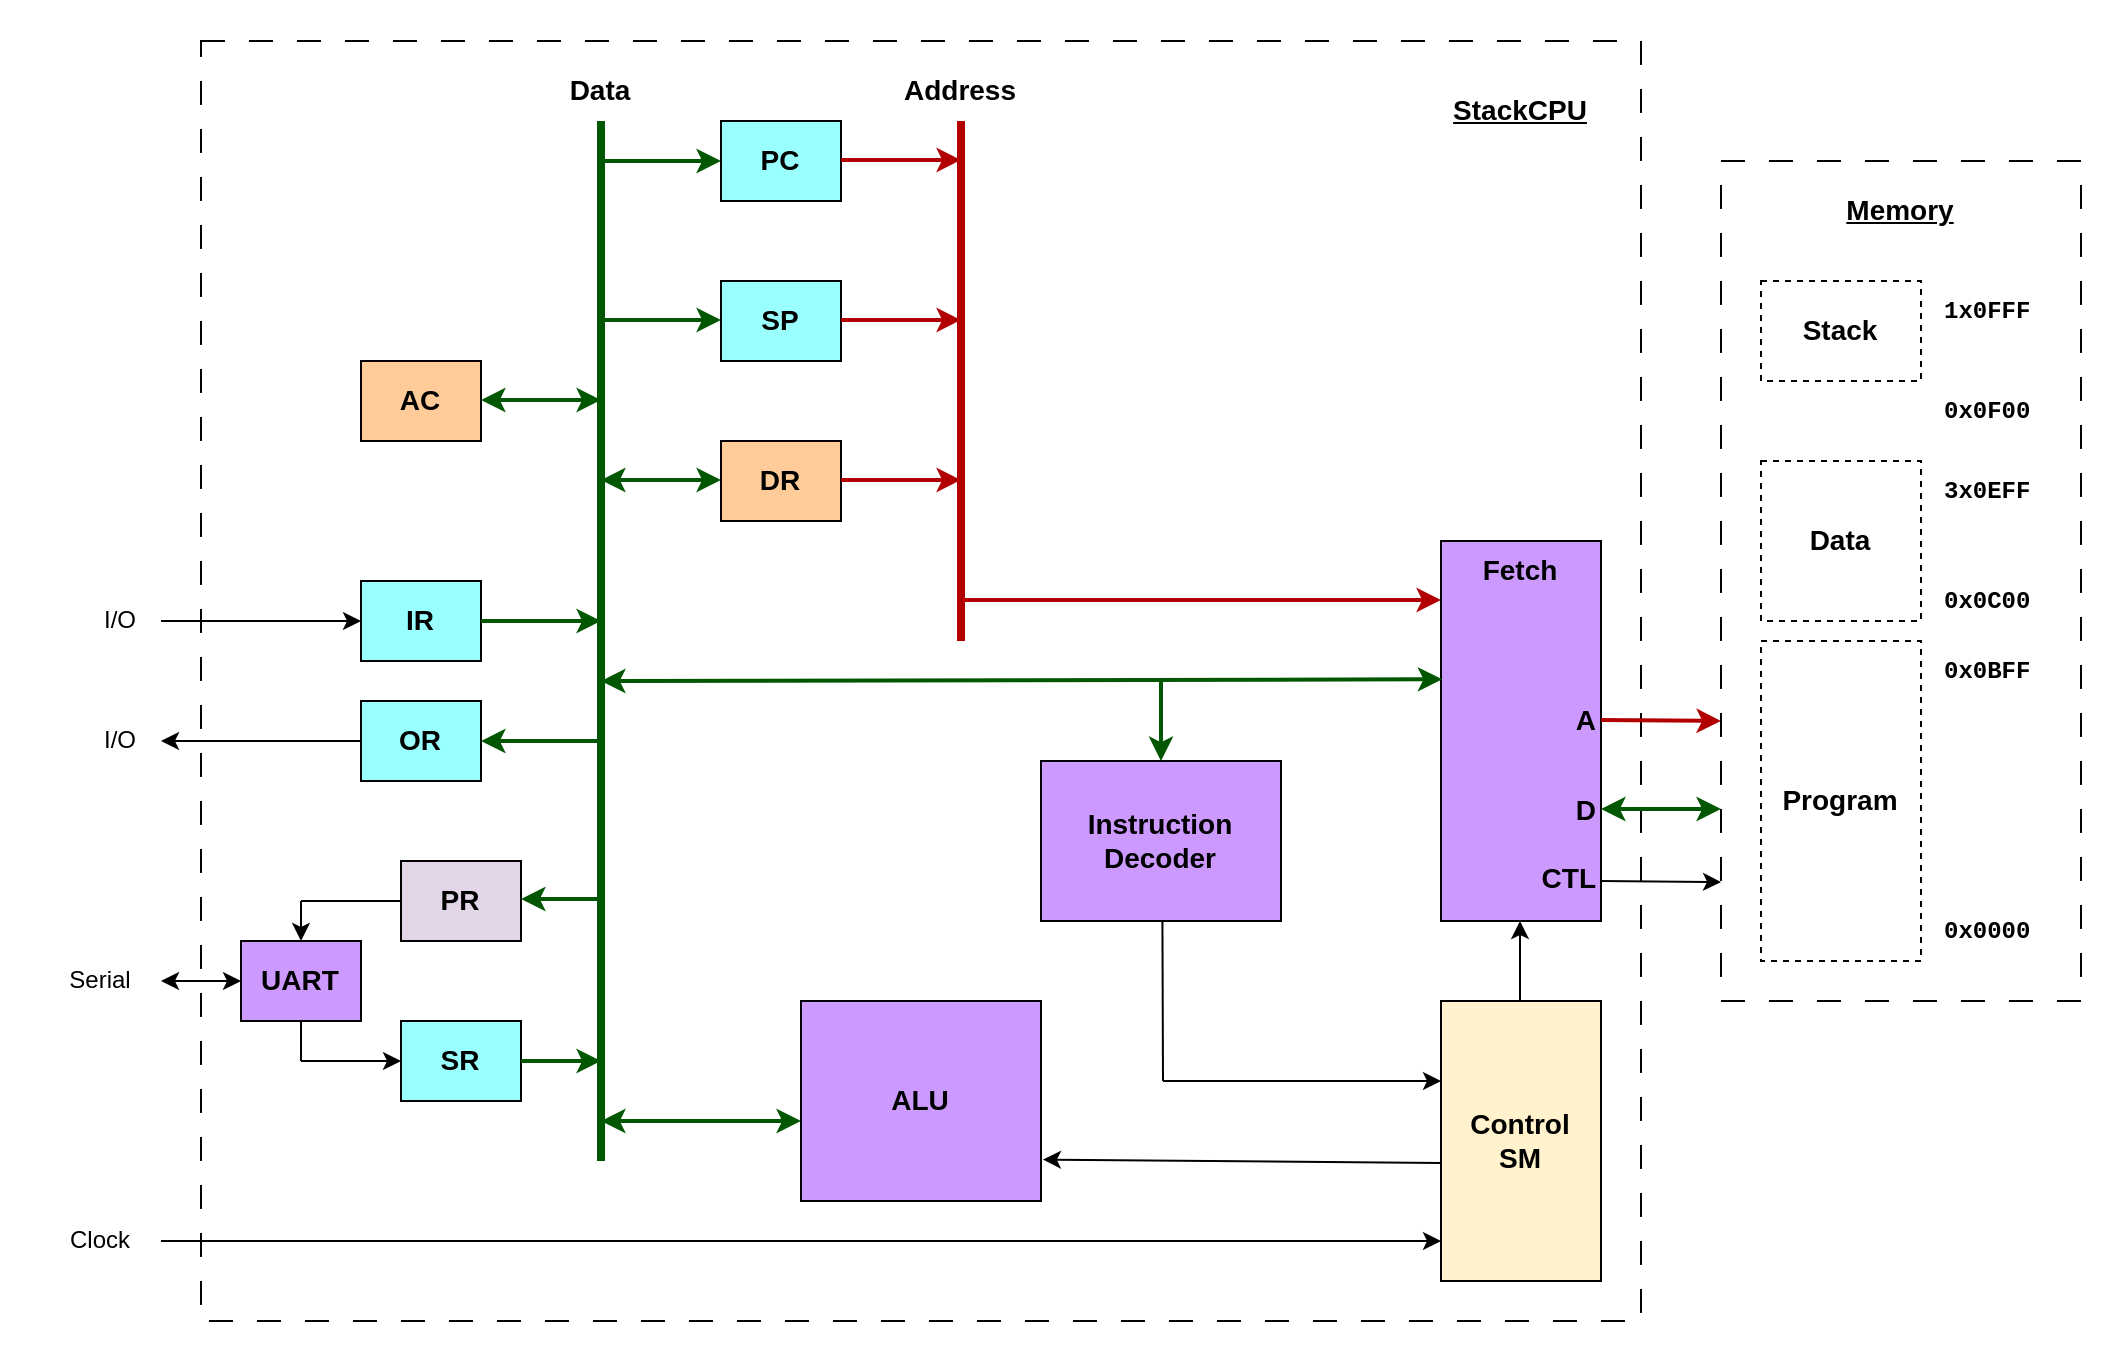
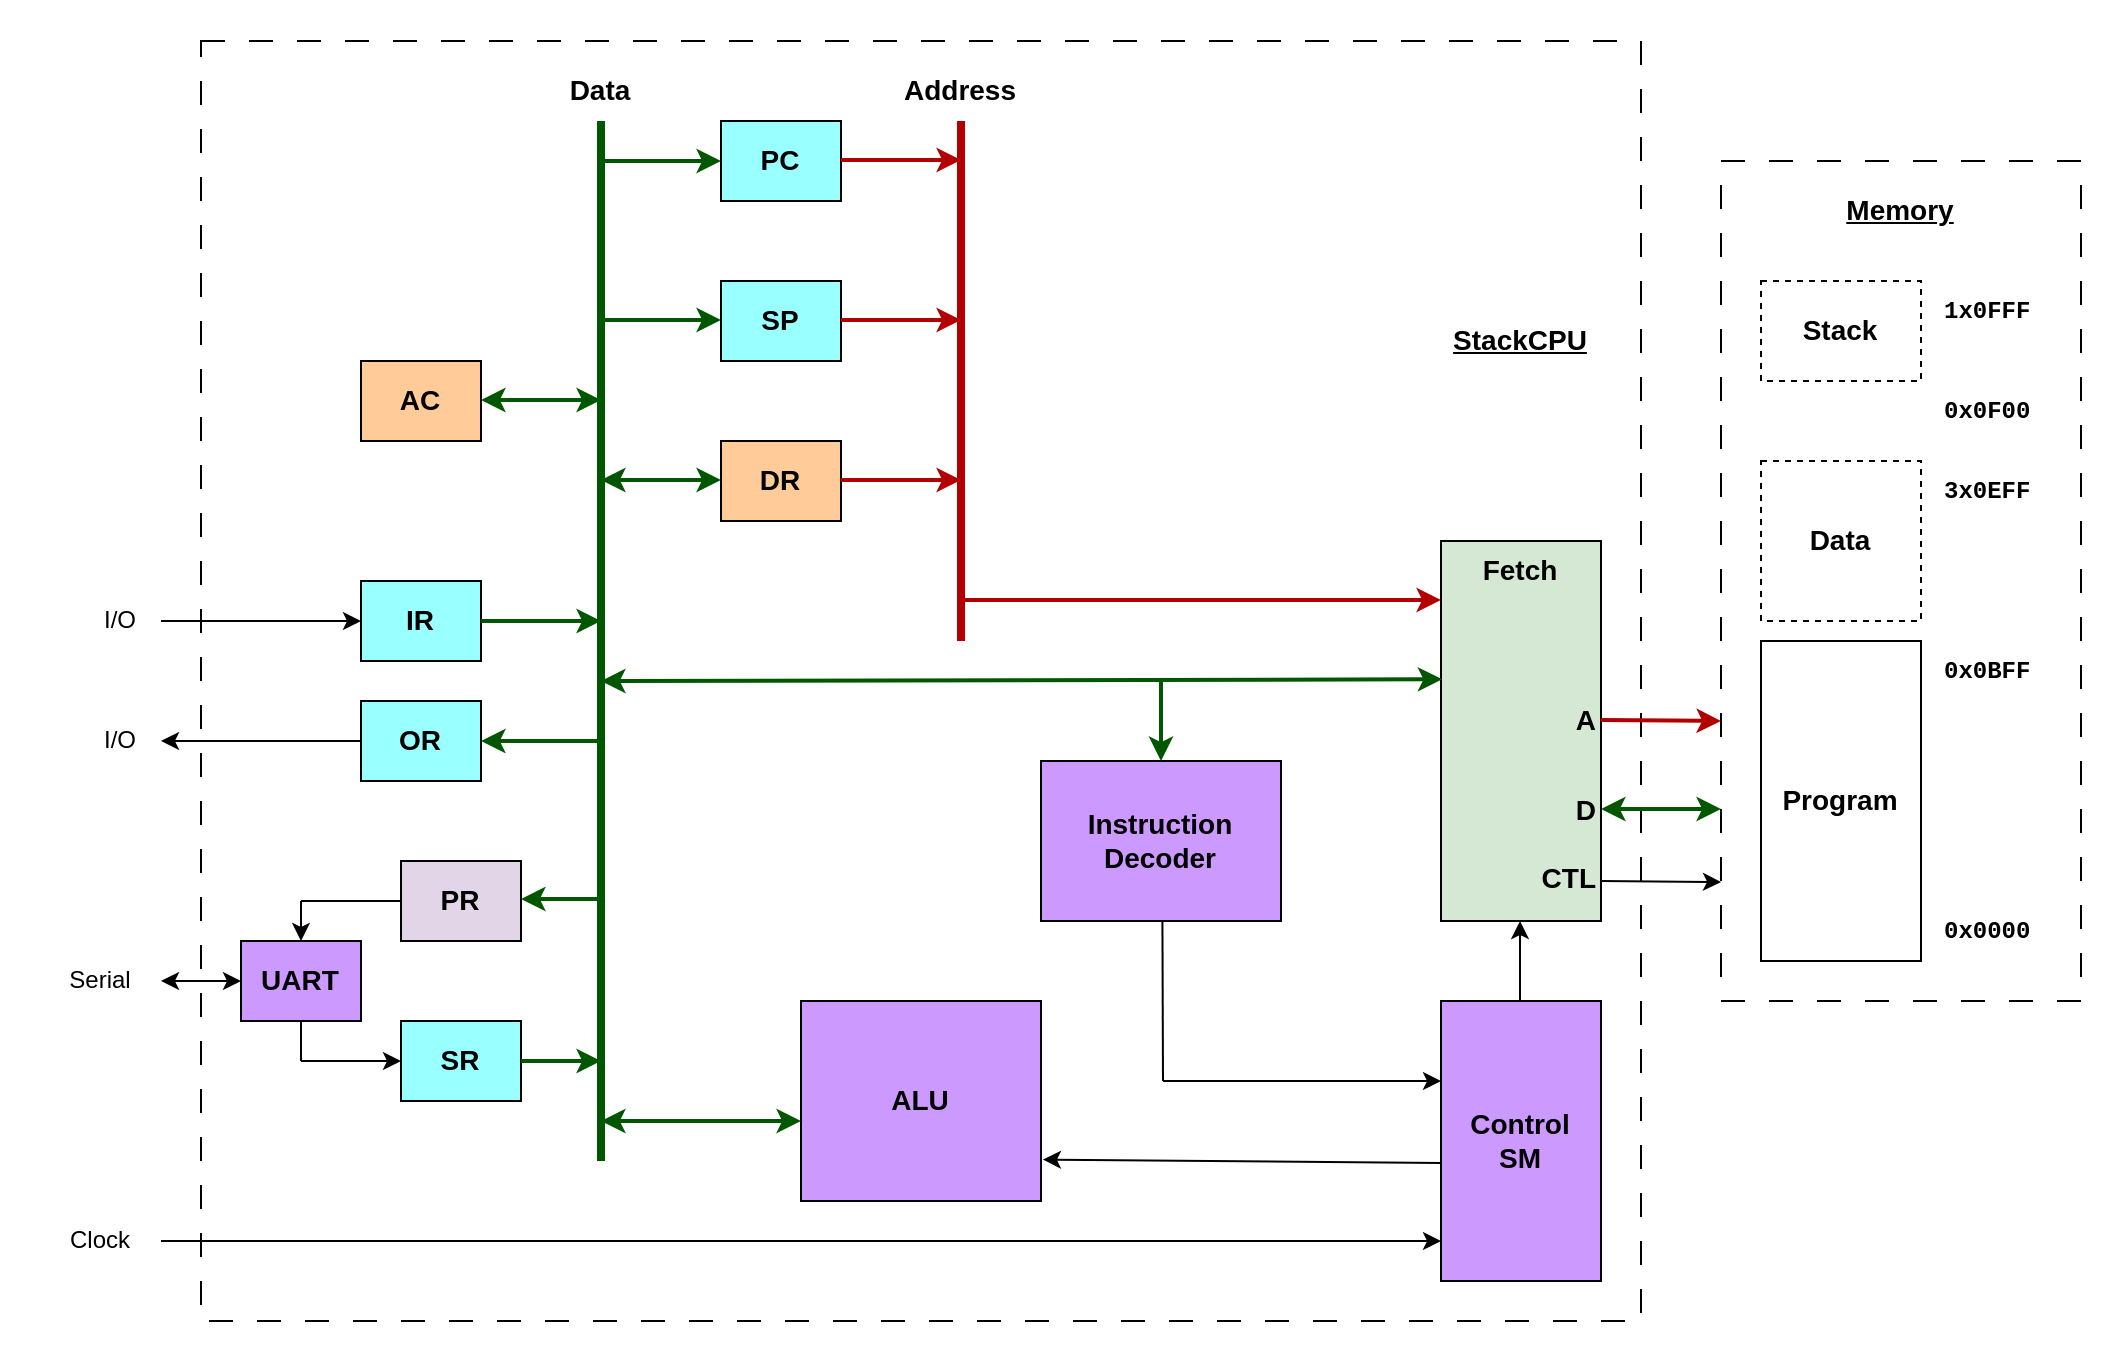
node "StackCPU": moved (1521, 111) -> (1521, 341)
node "0x0C00": removed
node "Fetch": fillcolor #cc99ff -> #d5e8d4
node "Program": style dashed -> solid
node "Control SM": fillcolor #fff2cc -> #cc99ff
